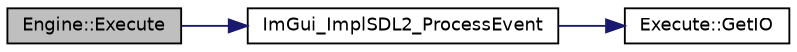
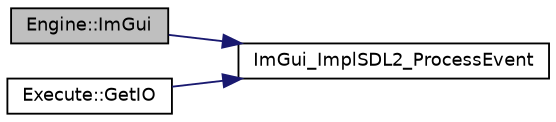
node "Engine::Execute": label "Engine::Execute" -> "Engine::ImGui"
edge "ImGui_ImplSDL2_ProcessEvent" -> "Execute::GetIO": reversed
